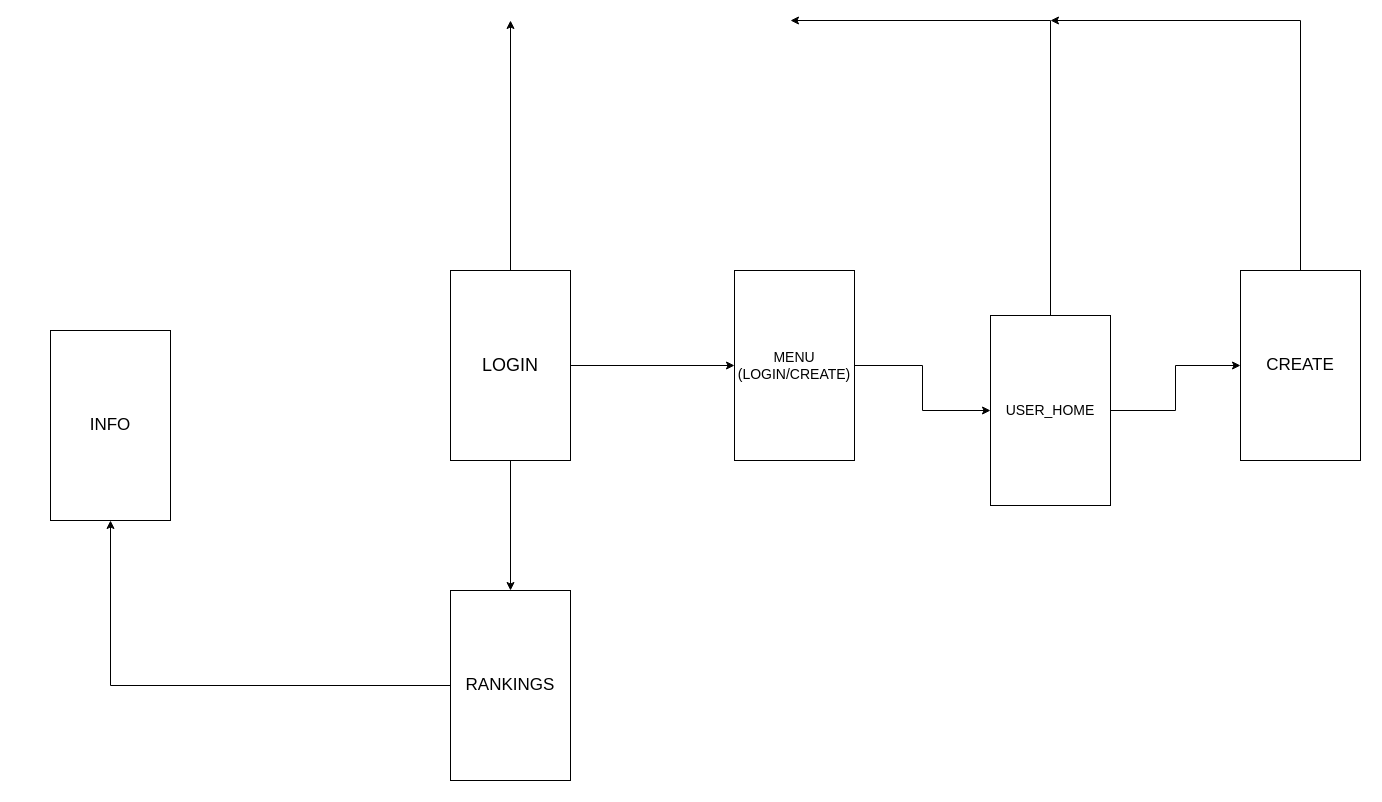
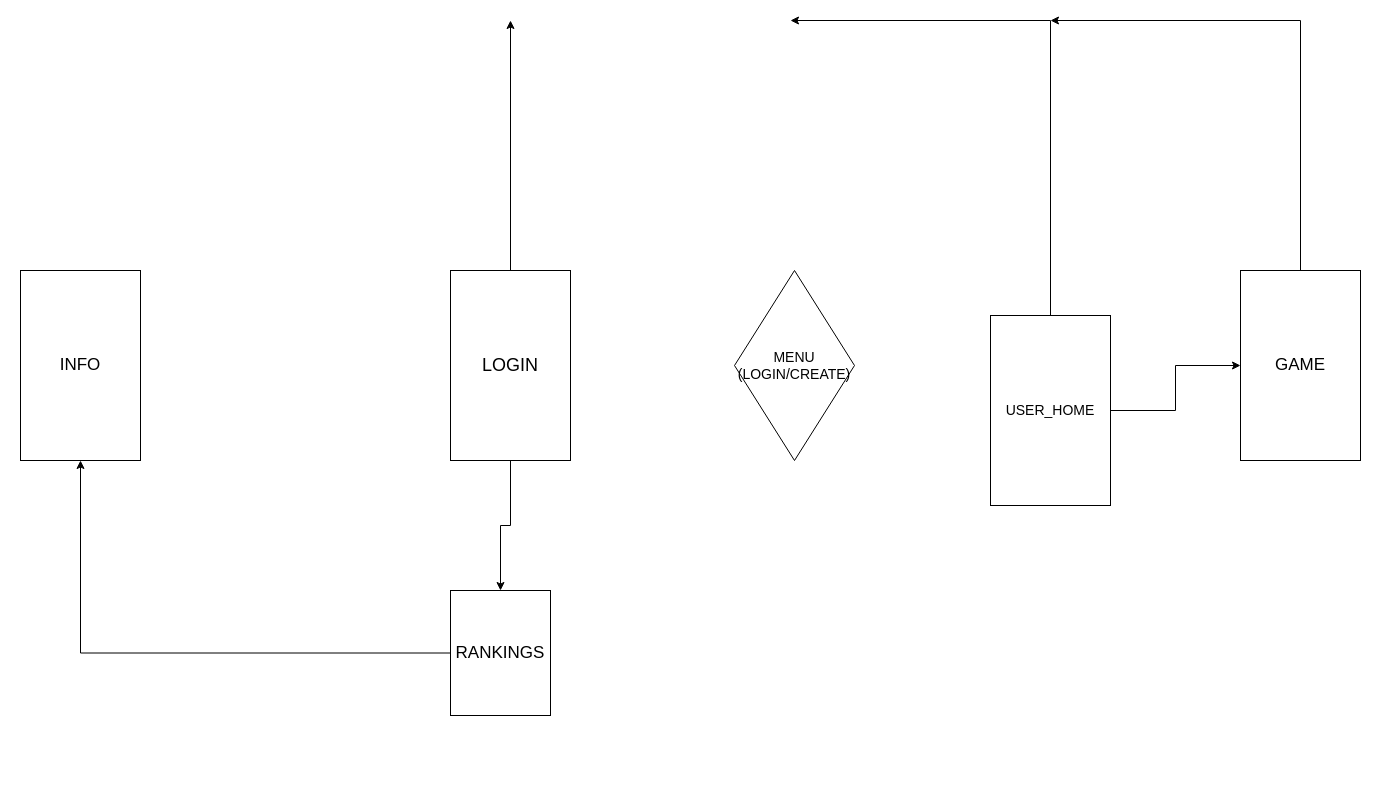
edge "LOGIN" -> "MENU (LOGIN/CREATE)": removed
node "MENU (LOGIN/CREATE)": shape rectangle -> diamond
node "CREATE": label "CREATE" -> "GAME"
edge "MENU (LOGIN/CREATE)" -> "USER_HOME": removed
node "INFO": moved (111, 426) -> (81, 366)
node "RANKINGS": size 120x190 -> 100x125
